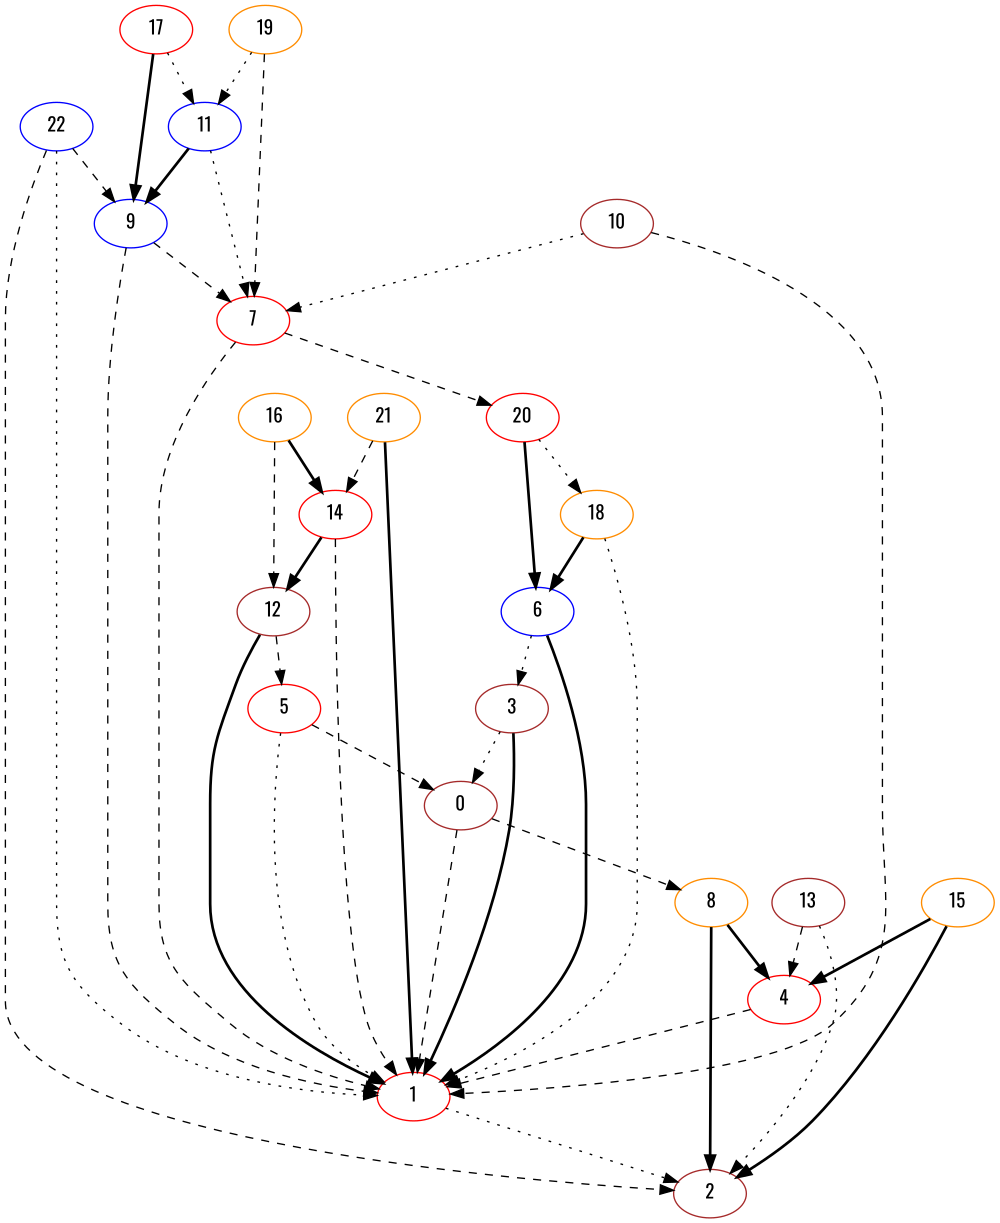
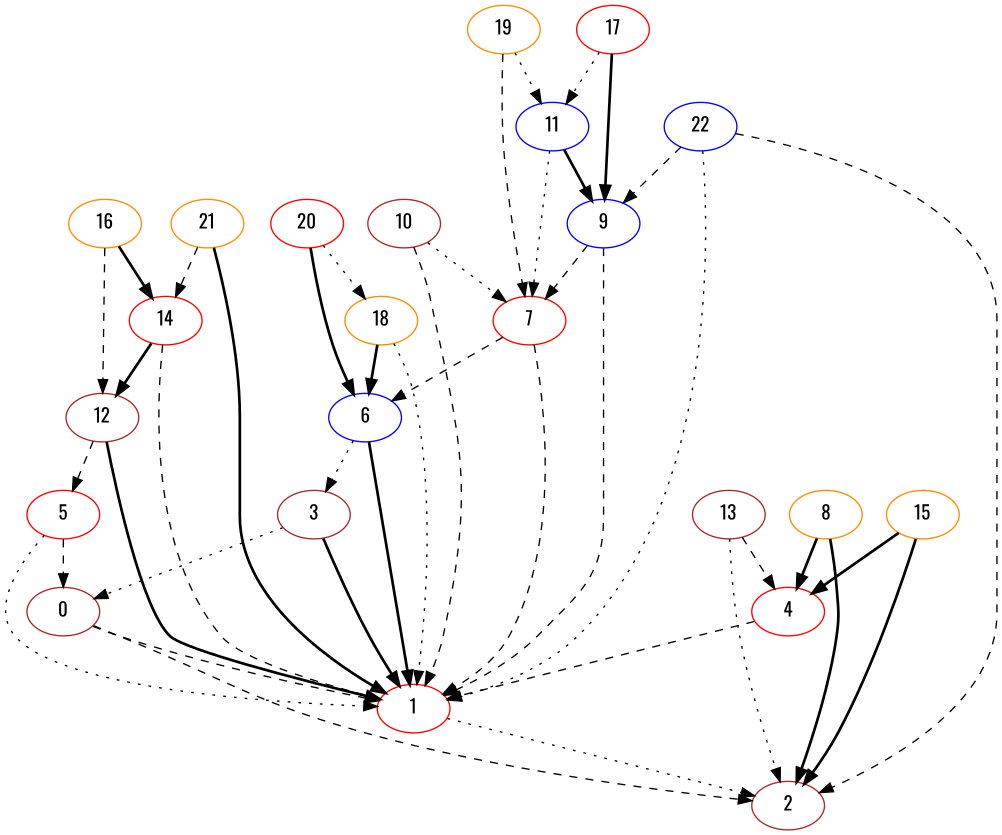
edge "7" -> "20": now "7" -> "6"
edge "0" -> "8": now "0" -> "2"
